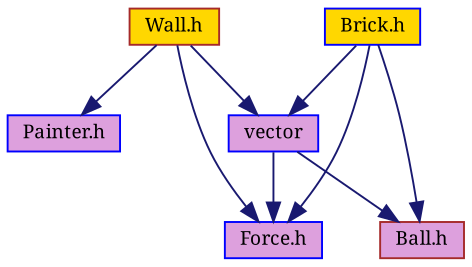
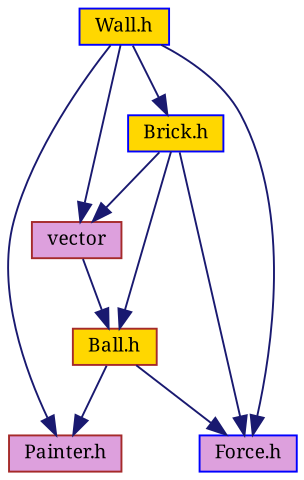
node "Wall.h": color brown -> blue
edge "Wall.h" -> "Brick.h": added
node "Painter.h": color blue -> brown
node "vector": color blue -> brown
edge "vector" -> "Force.h": now "Ball.h" -> "Force.h"
node "Ball.h": fillcolor plum -> gold
edge "Ball.h" -> "Painter.h": added
